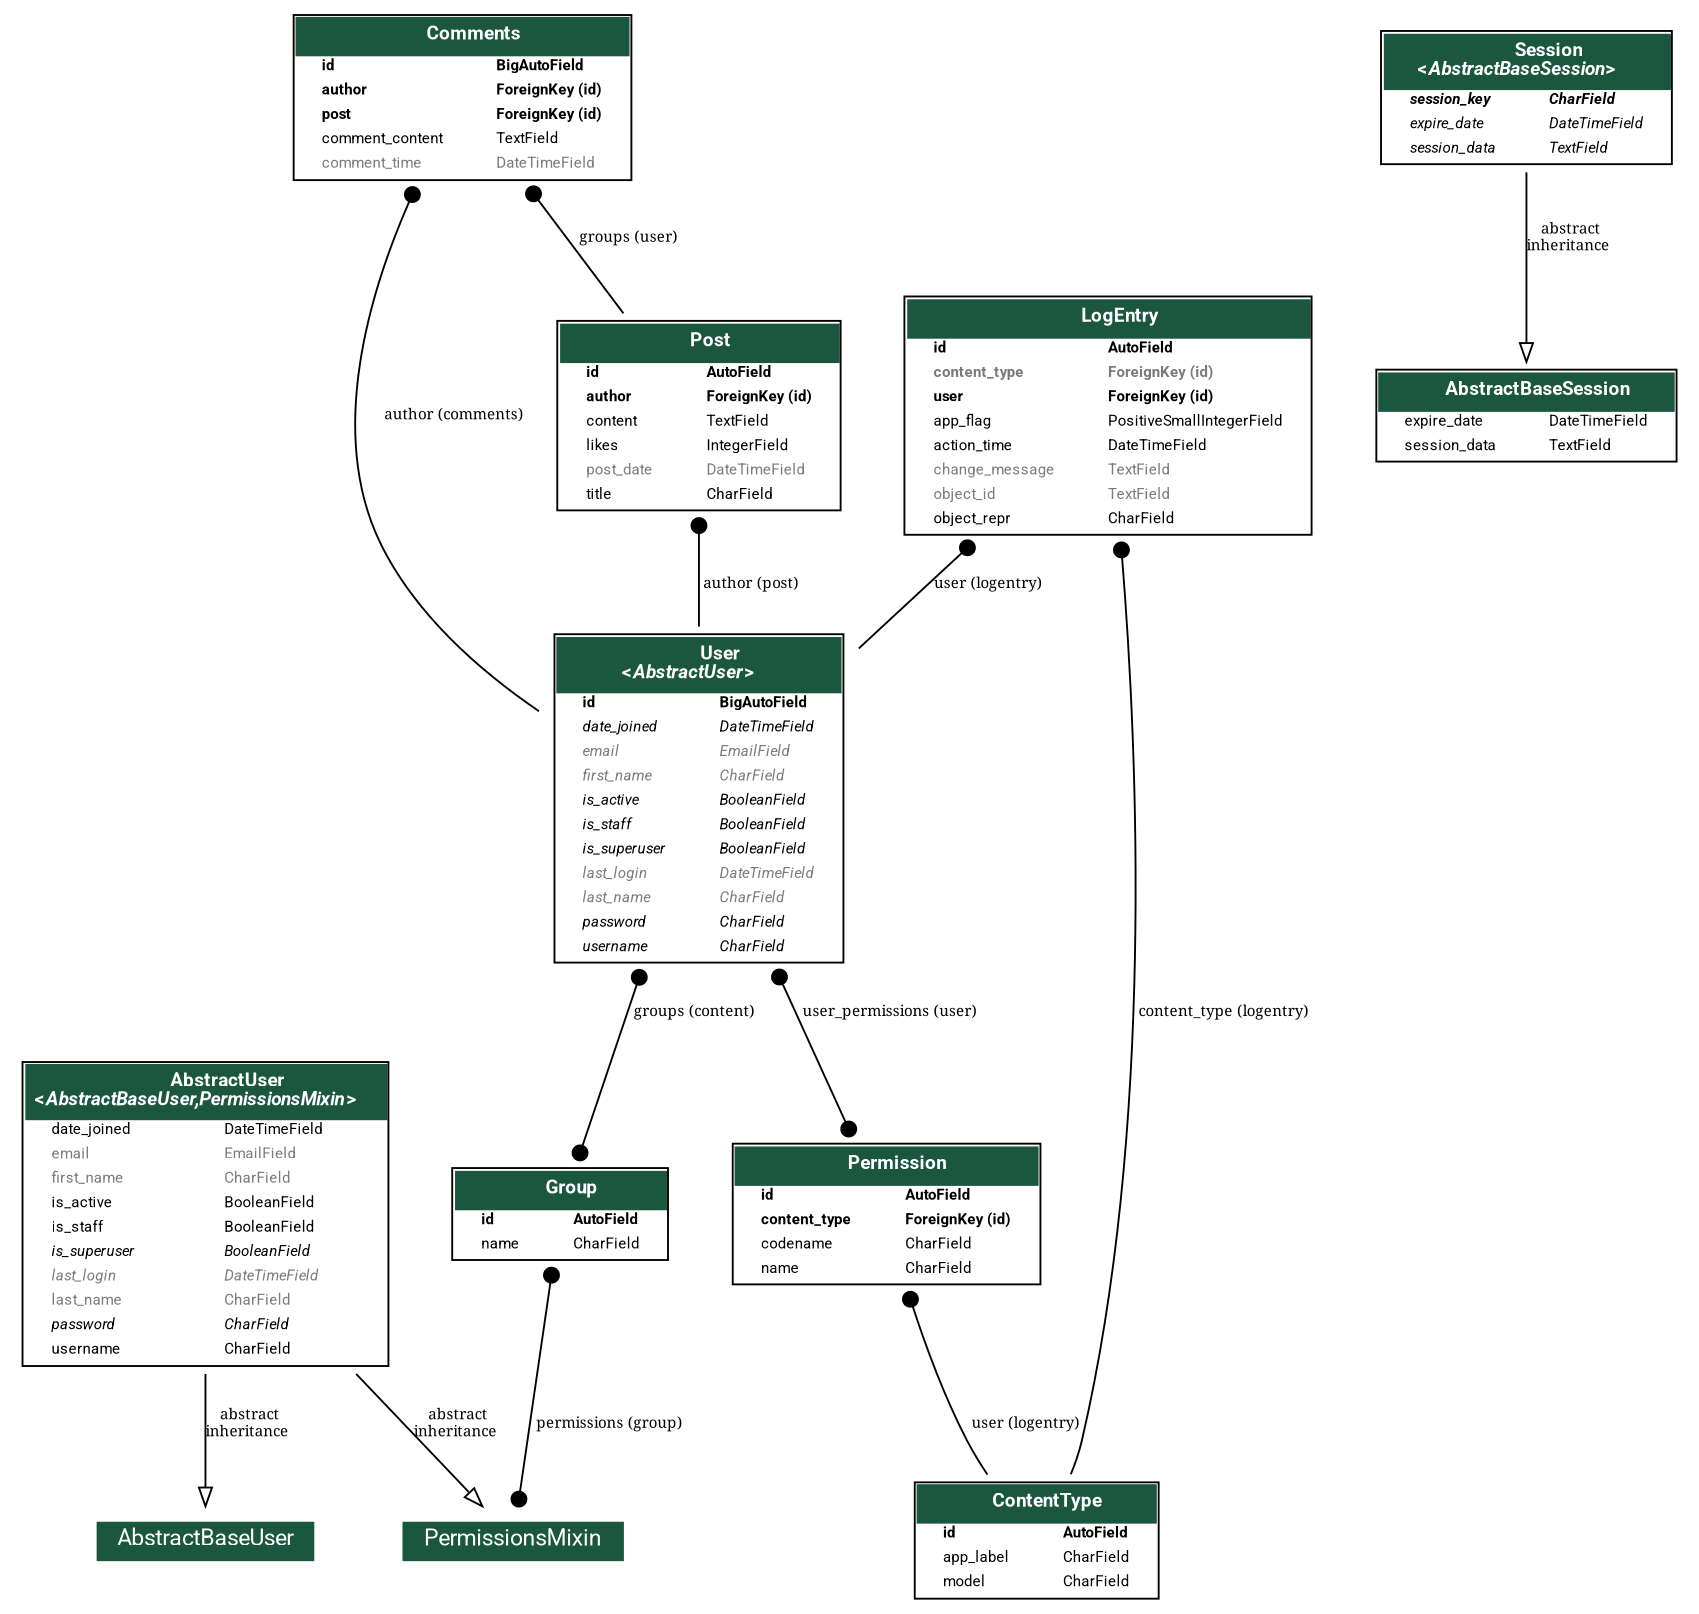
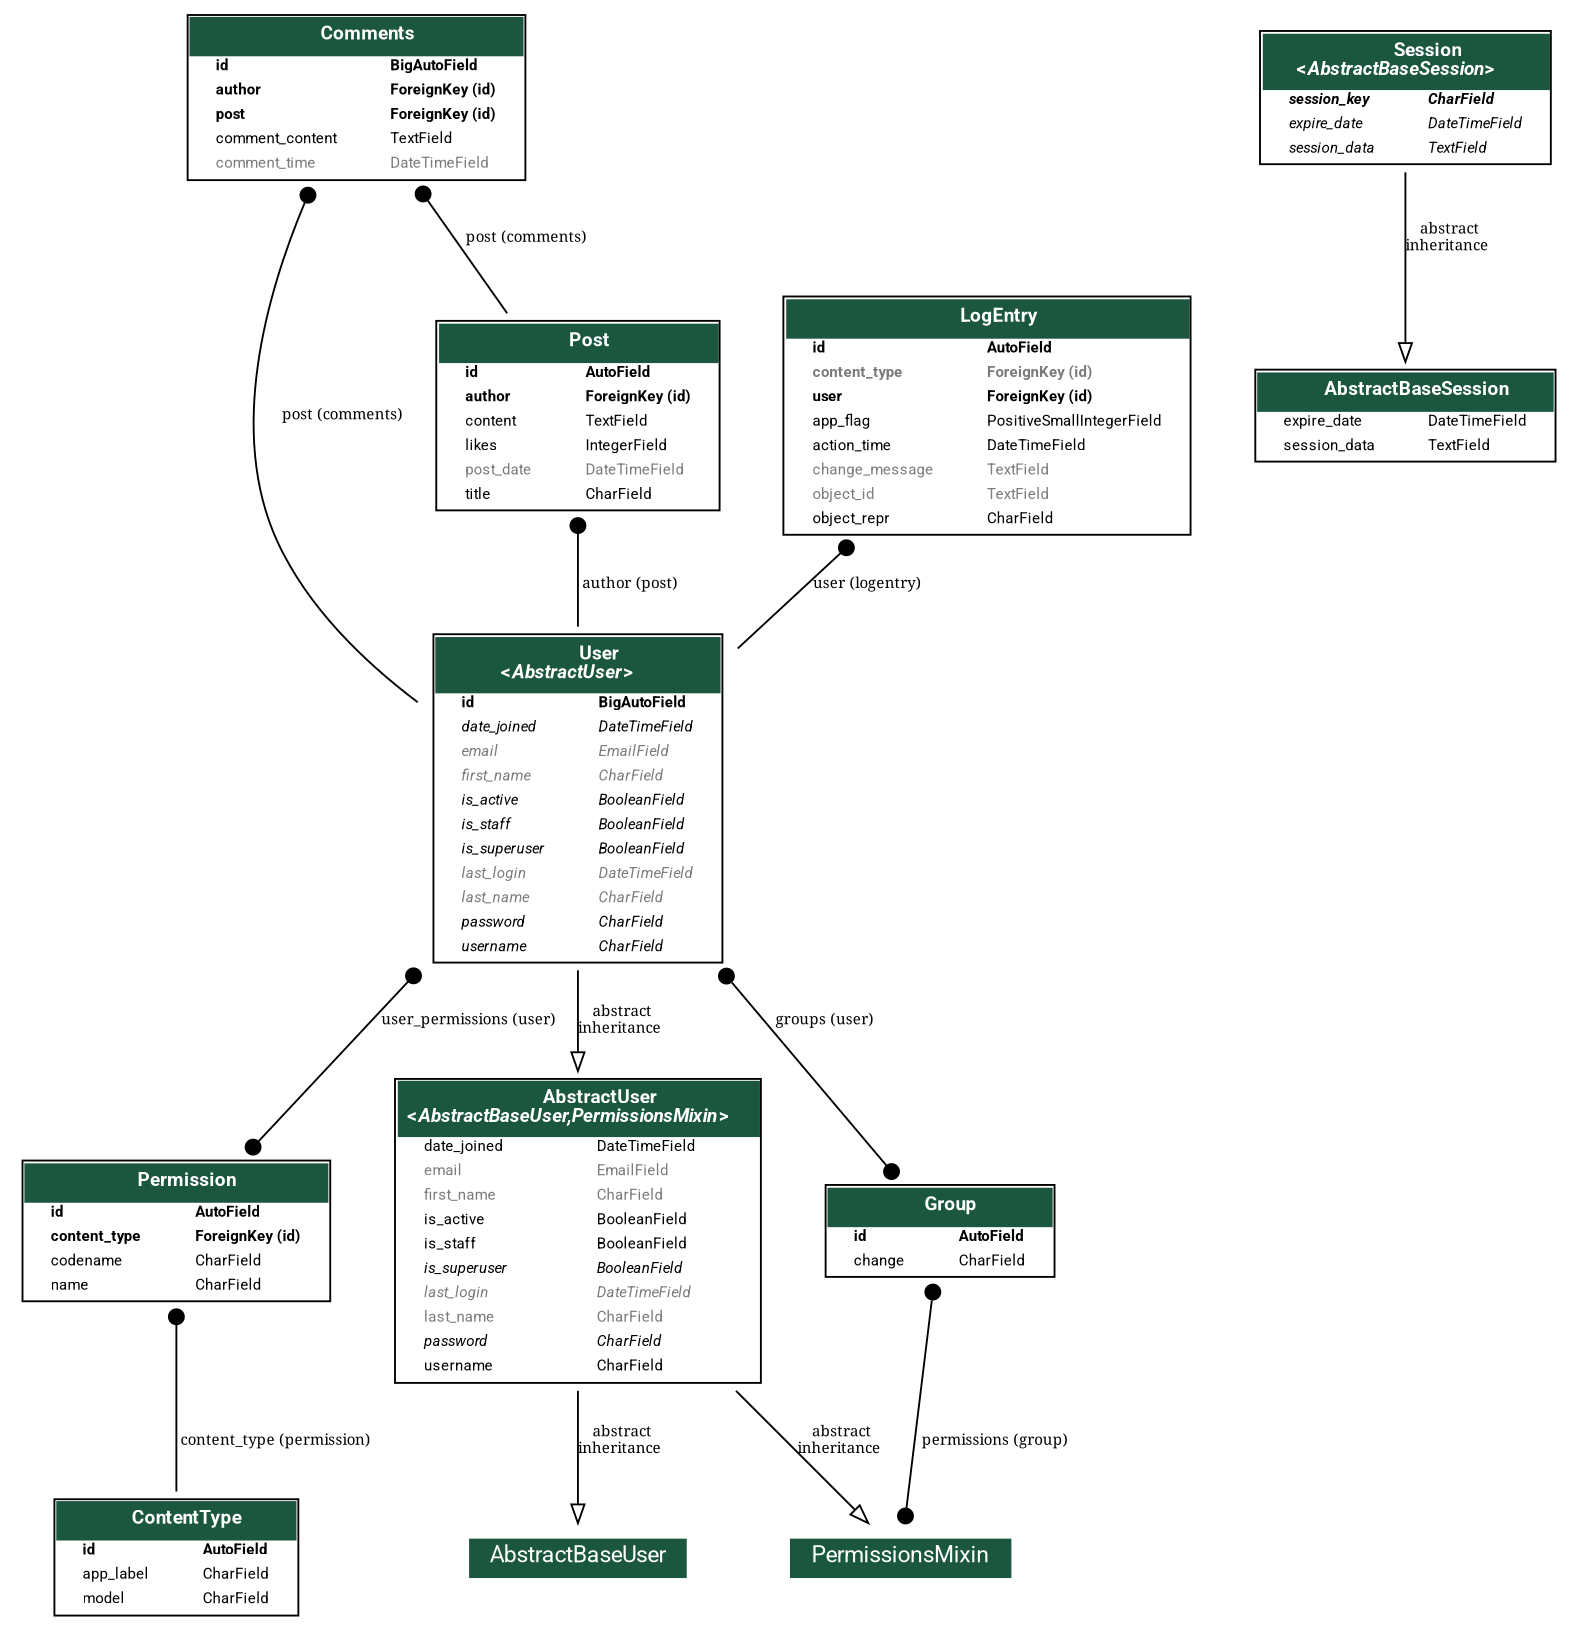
edge "Comments" -- "Post": label " groups (user)" -> " post (comments)"
edge "Comments" -- "User": label " author (comments)" -> " post (comments)"
edge "User" -- "AbstractUser": added, label "abstract inheritance"
edge "User" -- "Group": label " groups (content)" -> " groups (user)"
edge "LogEntry" -- "ContentType": removed, label "content_type (logentry)"
node "Group": text "name" -> "change"
edge "Permission" -- "ContentType": label " user (logentry)" -> " content_type (permission)"
